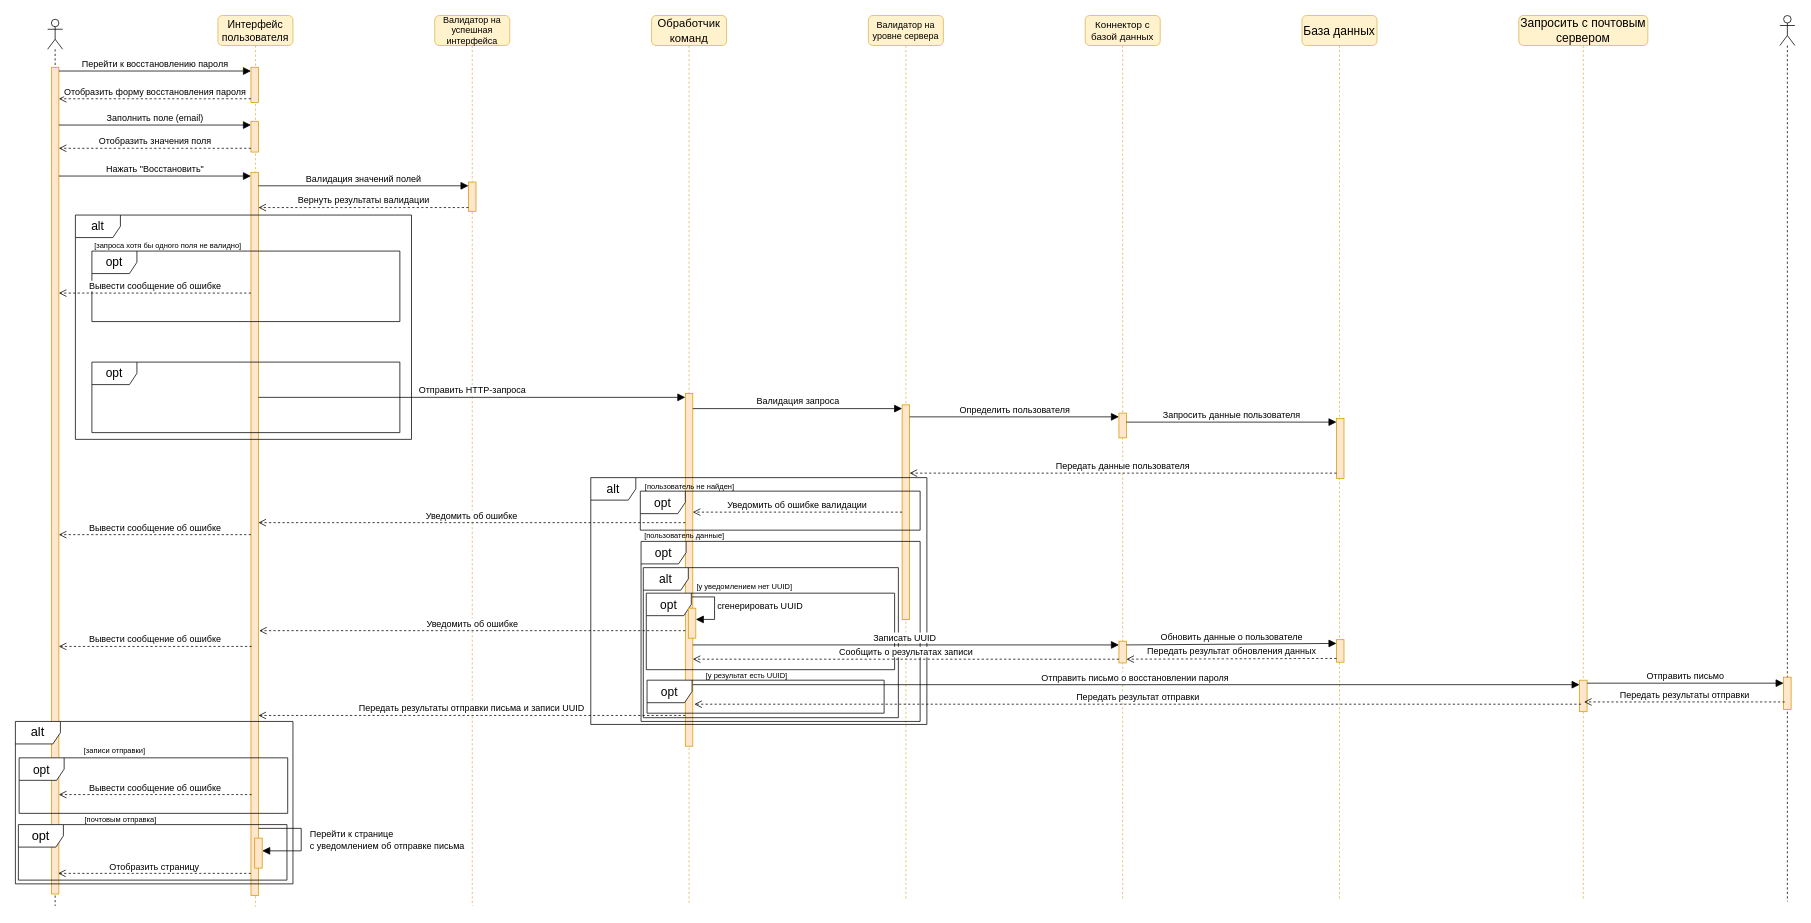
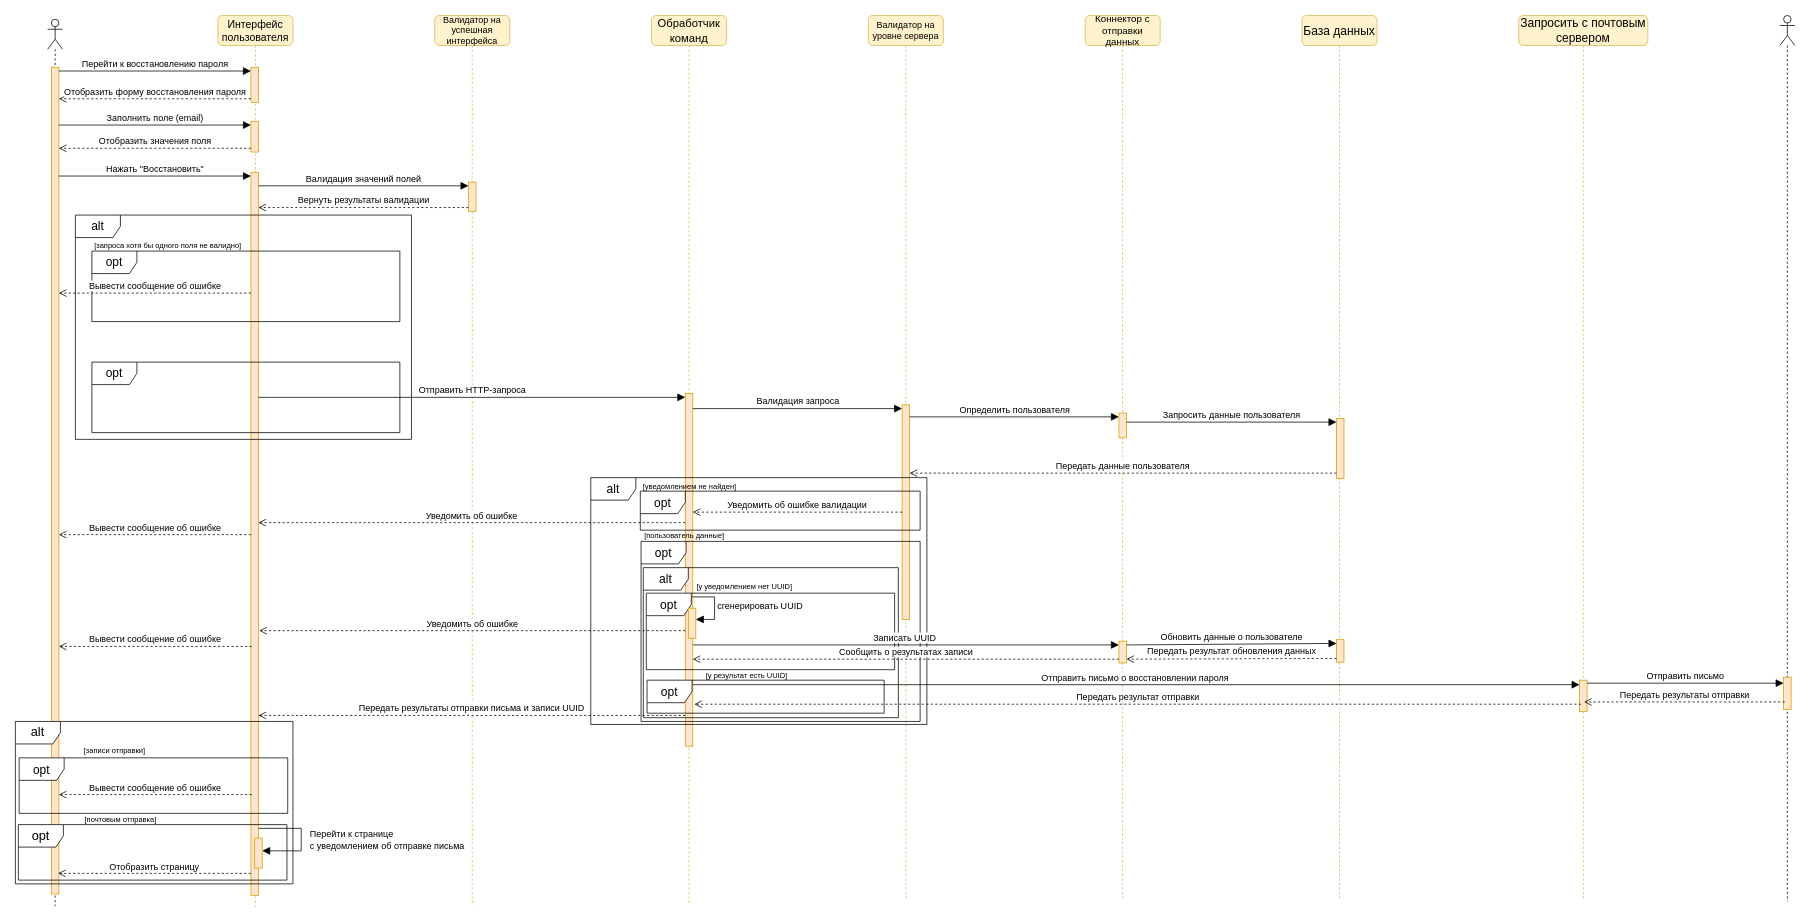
node "Коннектор с базой данных": label "Коннектор с базой данных" -> "Коннектор с отправки данных"
node "[пользователь не найден]": label "[пользователь не найден]" -> "[уведомлением не найден]"
